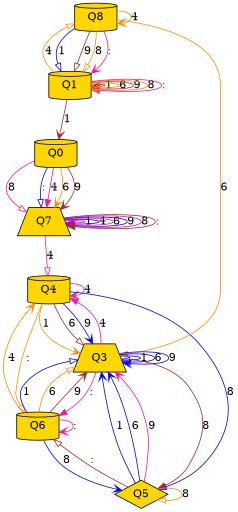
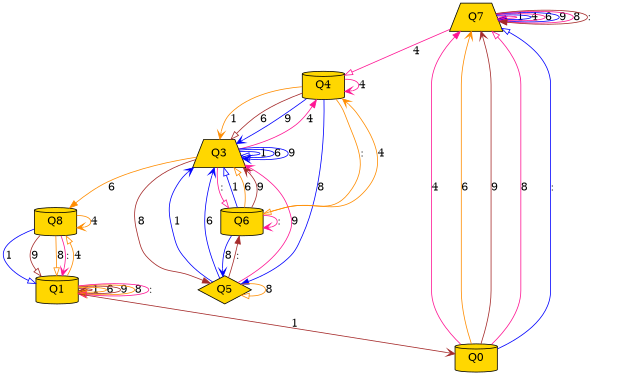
edge "Q8" -> "Q3": reversed
edge "Q3" -> "Q6": arrowhead normal -> onormal
edge "Q5" -> "Q6": arrowhead onormal -> normal
